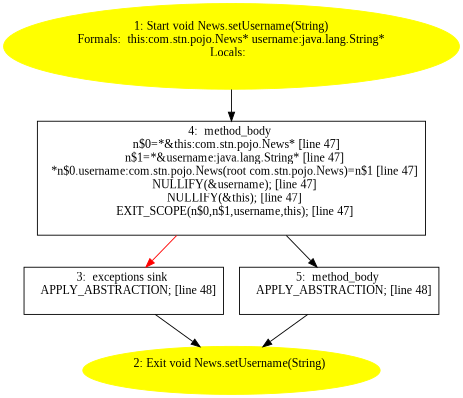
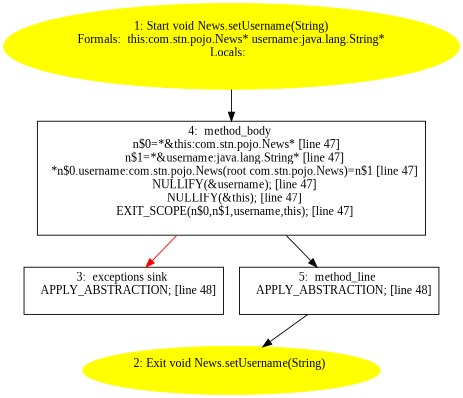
node "5:  method_body APPLY_ABSTRACTION; [line 48]": label "5:  method_body APPLY_ABSTRACTION; [line 48]" -> "5:  method_line APPLY_ABSTRACTION; [line 48]"
edge "3:  exceptions sink APPLY_ABSTRACTION; [line 48]" -> "2: Exit void News.setUsername(String)": removed
